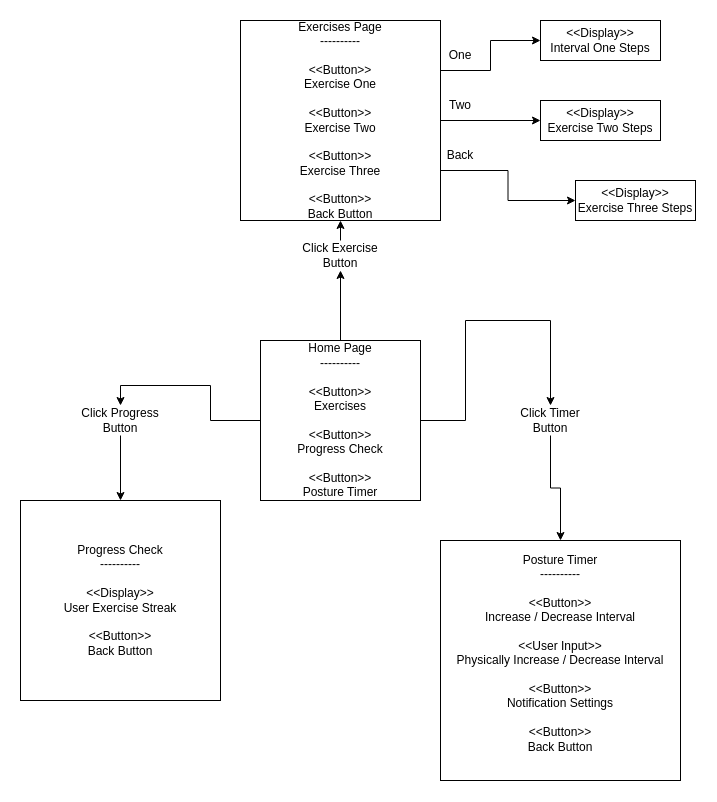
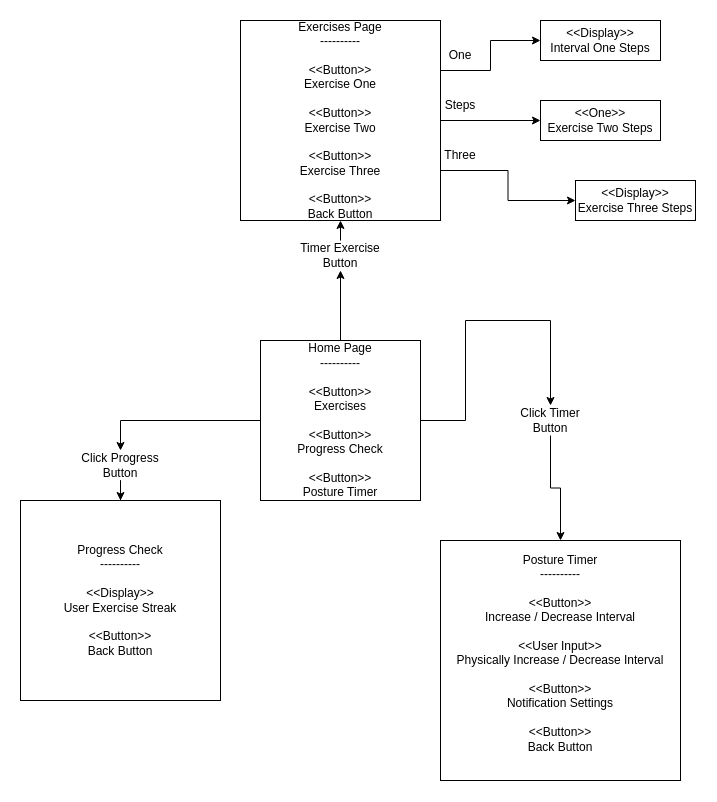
node "Two": label "Two" -> "Steps"
node "<<Display>> Exercise Two Steps": label "<<Display>> Exercise Two Steps" -> "<<One>> Exercise Two Steps"
node "Back": label "Back" -> "Three"
node "Click Exercise Button": label "Click Exercise Button" -> "Timer Exercise Button"
node "Click Progress Button": moved (121, 421) -> (121, 466)
